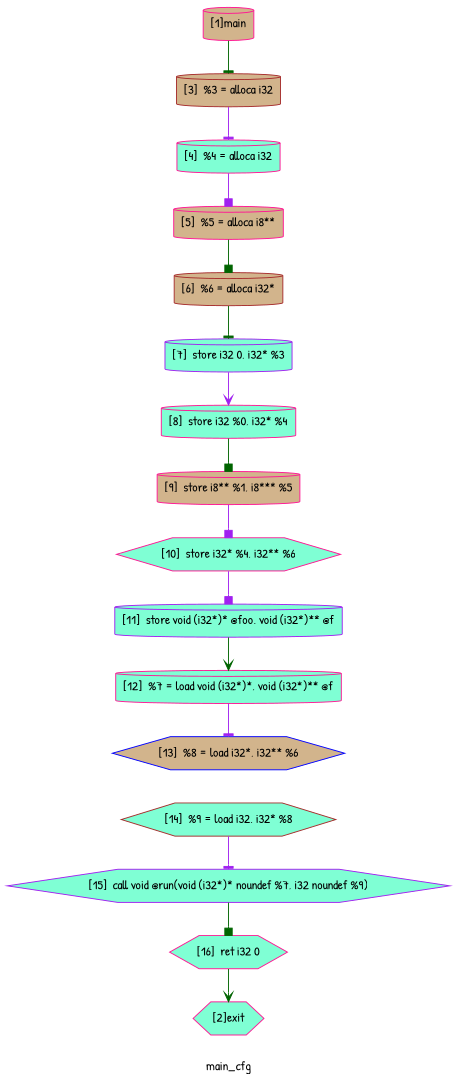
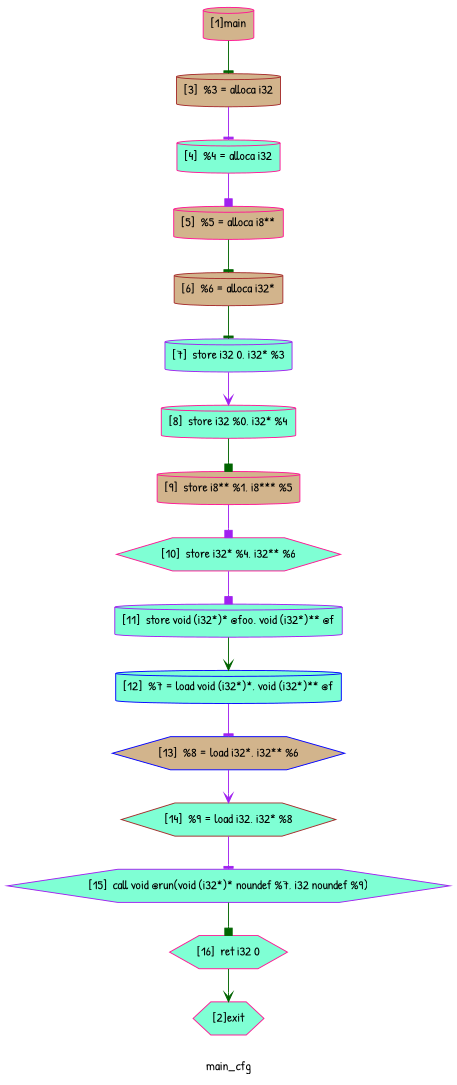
edge "[5]  %5 = alloca i8**" -> "[6]  %6 = alloca i32*": arrowhead box -> tee
node "[12]  %7 = load void (i32*)*, void (i32*)** @f": color deeppink -> blue
edge "[13]  %8 = load i32*, i32** %6" -> "[14]  %9 = load i32, i32* %8": added
